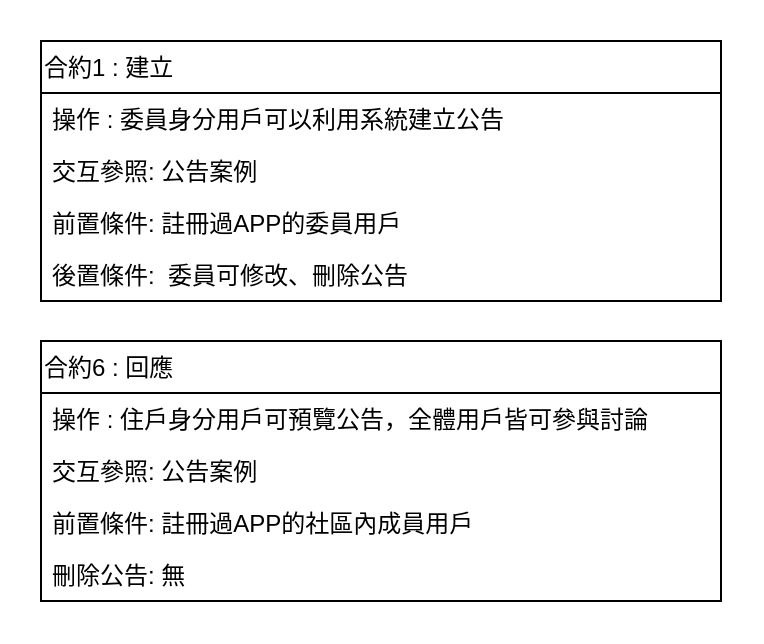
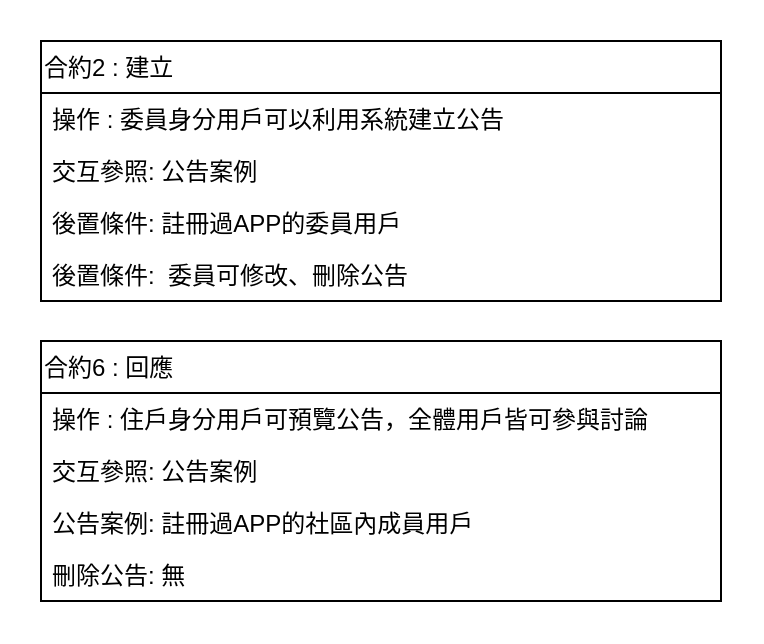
node "合約1 : 建立": label "合約1 : 建立" -> "合約2 : 建立"
node "前置條件: 註冊過APP的委員用戶": label "前置條件: 註冊過APP的委員用戶" -> "後置條件: 註冊過APP的委員用戶"
node "前置條件: 註冊過APP的社區內成員用戶": label "前置條件: 註冊過APP的社區內成員用戶" -> "公告案例: 註冊過APP的社區內成員用戶"
